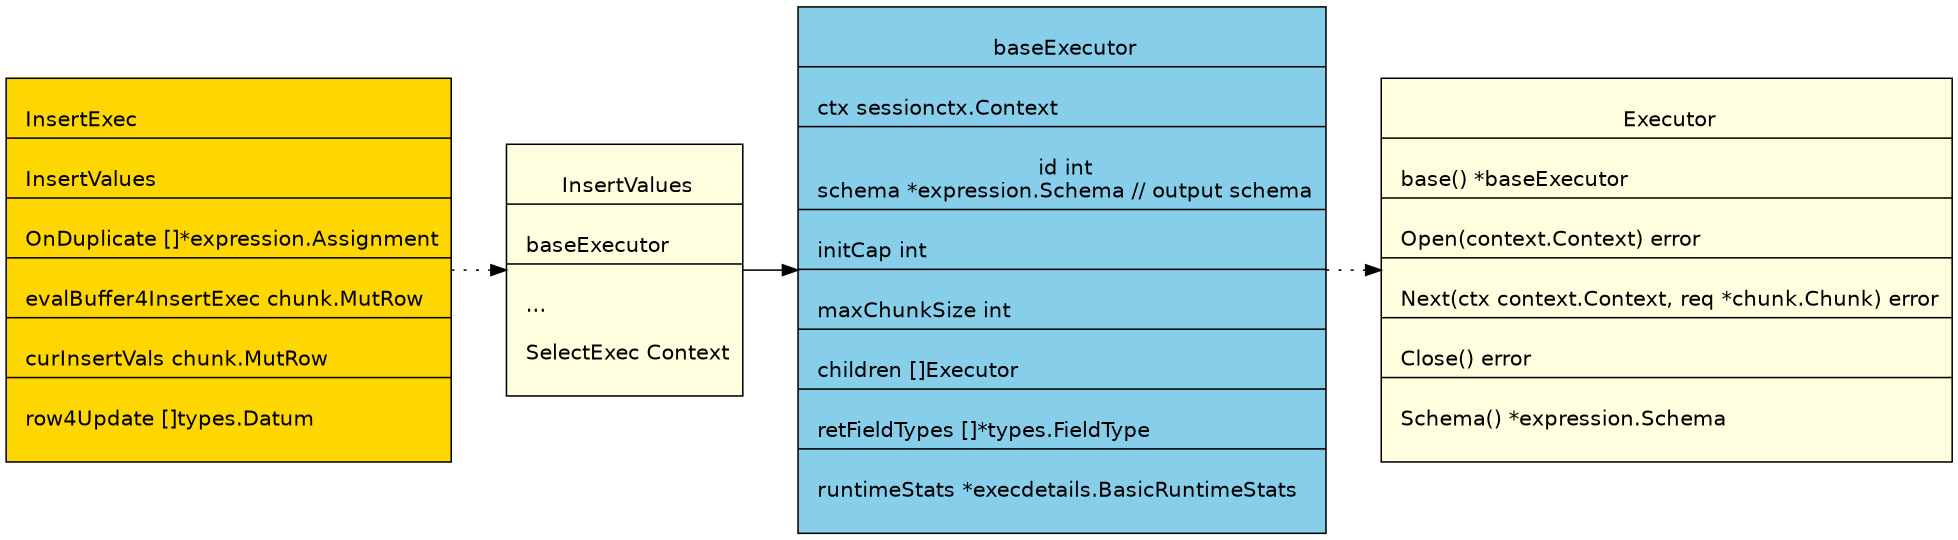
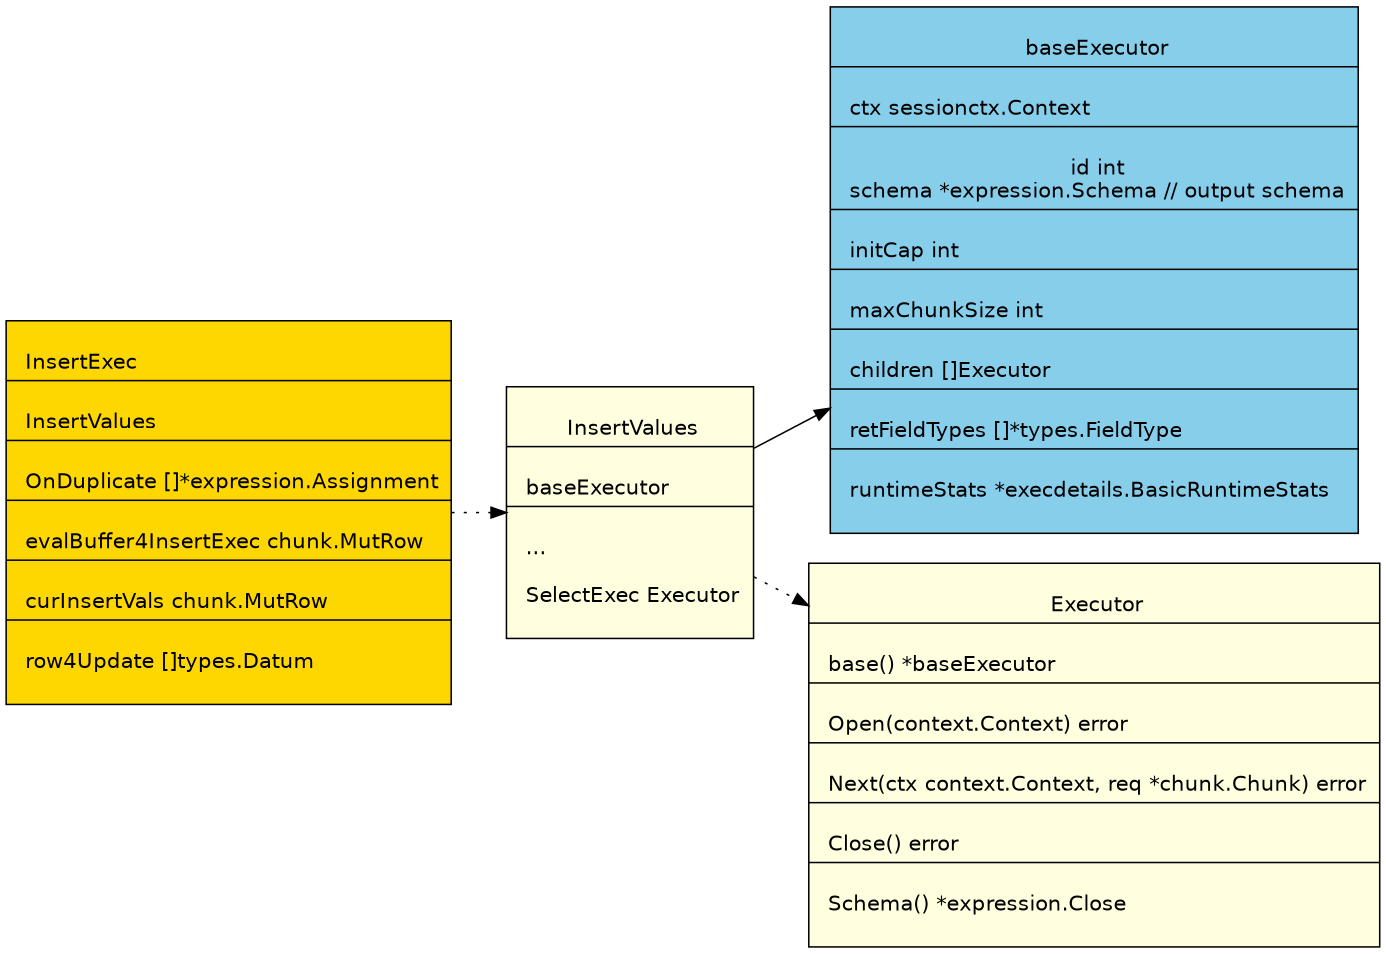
edge "baseExecutor" -> "Executor": now "InsertValues" -> "Executor"
node "InsertValues": text "SelectExec Context" -> "SelectExec Executor"
node "Executor": text "Schema() *expression.Schema" -> "Schema() *expression.Close"
